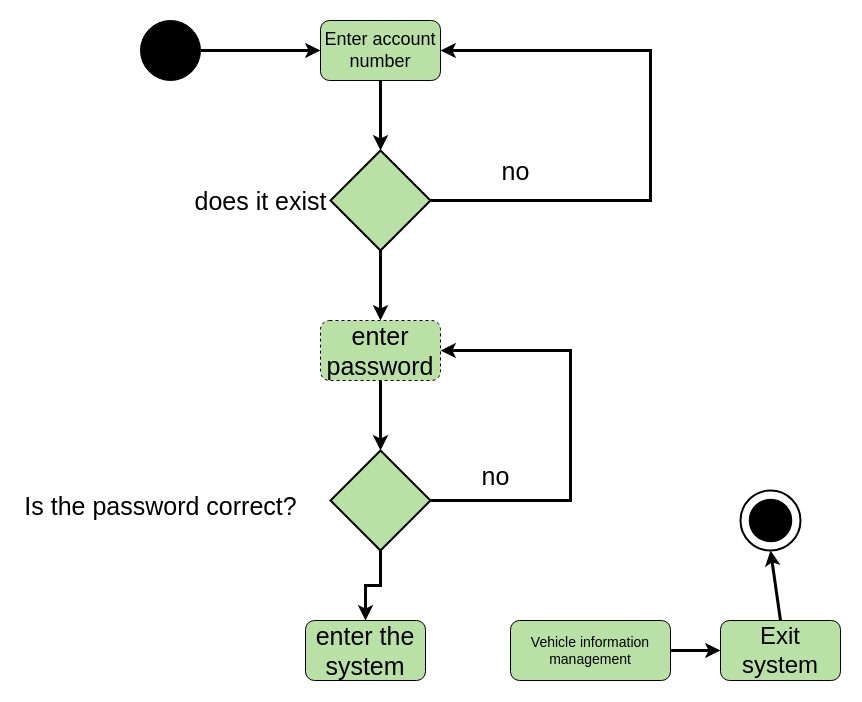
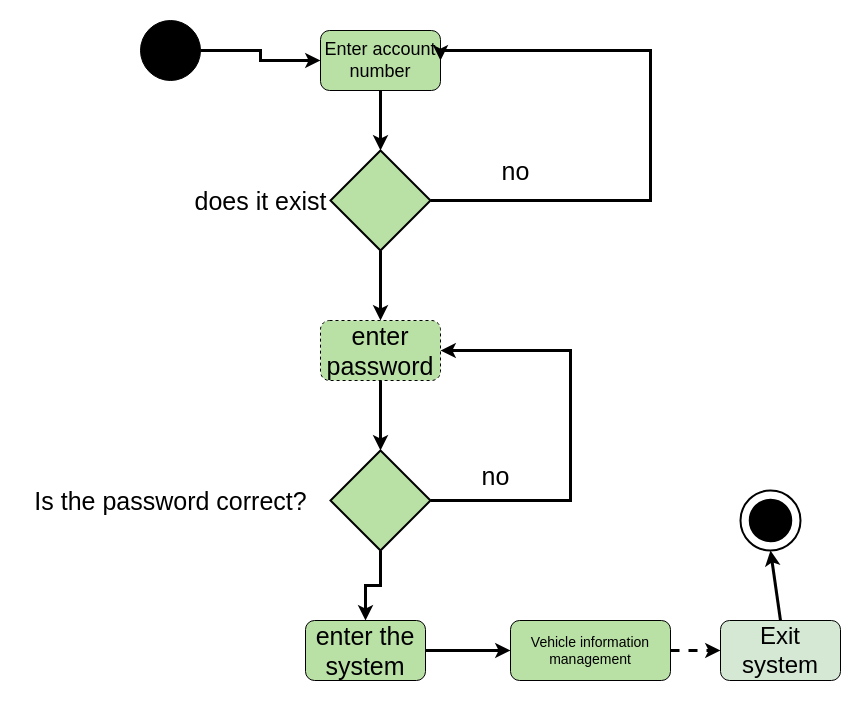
node "Enter account number": moved (381, 51) -> (381, 61)
node "Is the password correct?": moved (161, 506) -> (171, 501)
edge "enter the system" -> "Vehicle information management": added
edge "Vehicle information management" -> "Exit system": style solid -> dashed
node "Exit system": fillcolor #b9e0a5 -> #d5e8d4
